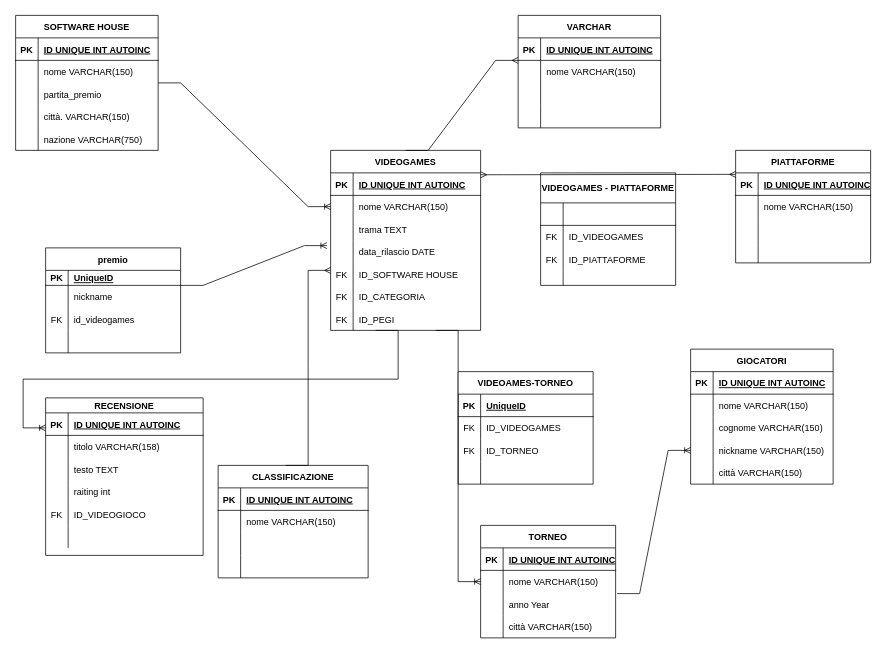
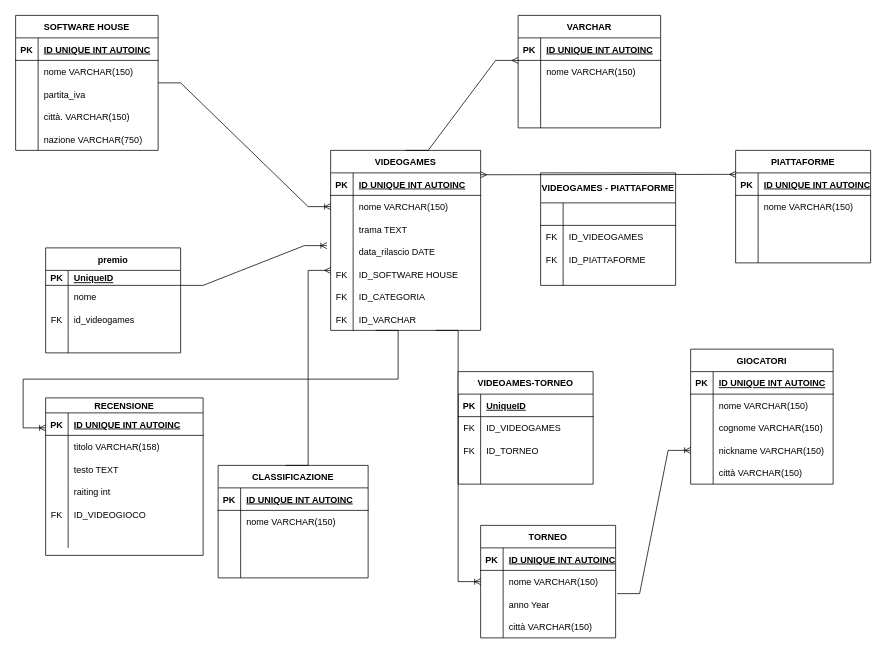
node "partita_premio": label "partita_premio" -> "partita_iva"
node "nickname": label "nickname" -> "nome"
node "ID_PEGI": label "ID_PEGI" -> "ID_VARCHAR"
